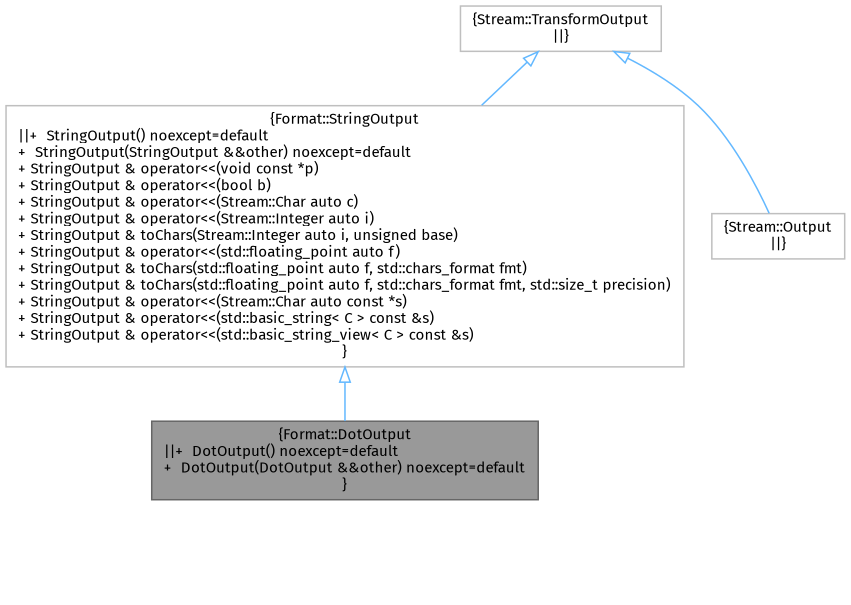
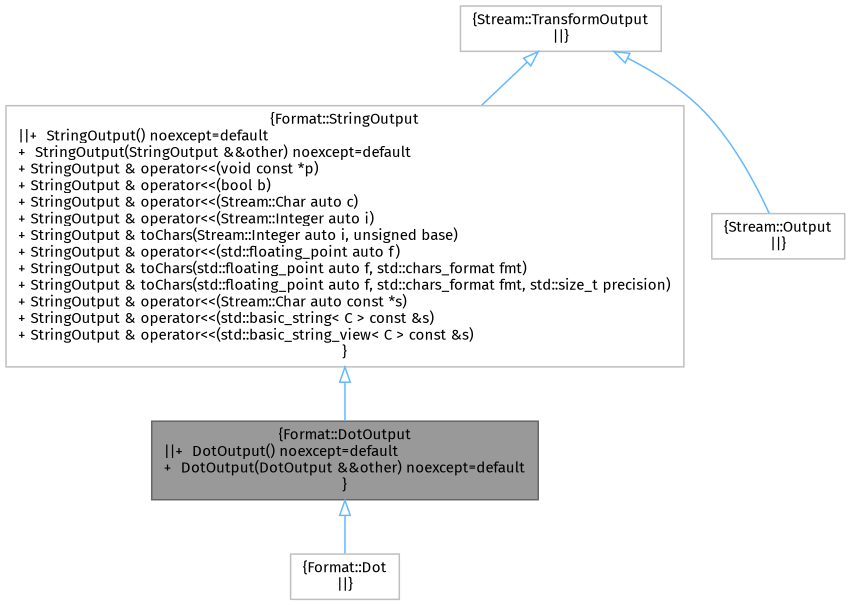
node "{Format::Dot ||}": added
